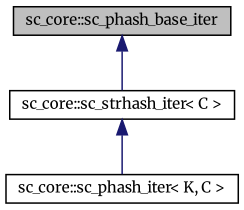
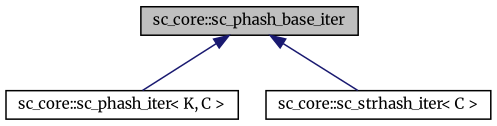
edge "sc_core::sc_phash_iter< K, C >" -> "sc_core::sc_strhash_iter< C >": now "sc_core::sc_phash_iter< K, C >" -> "sc_core::sc_phash_base_iter"
